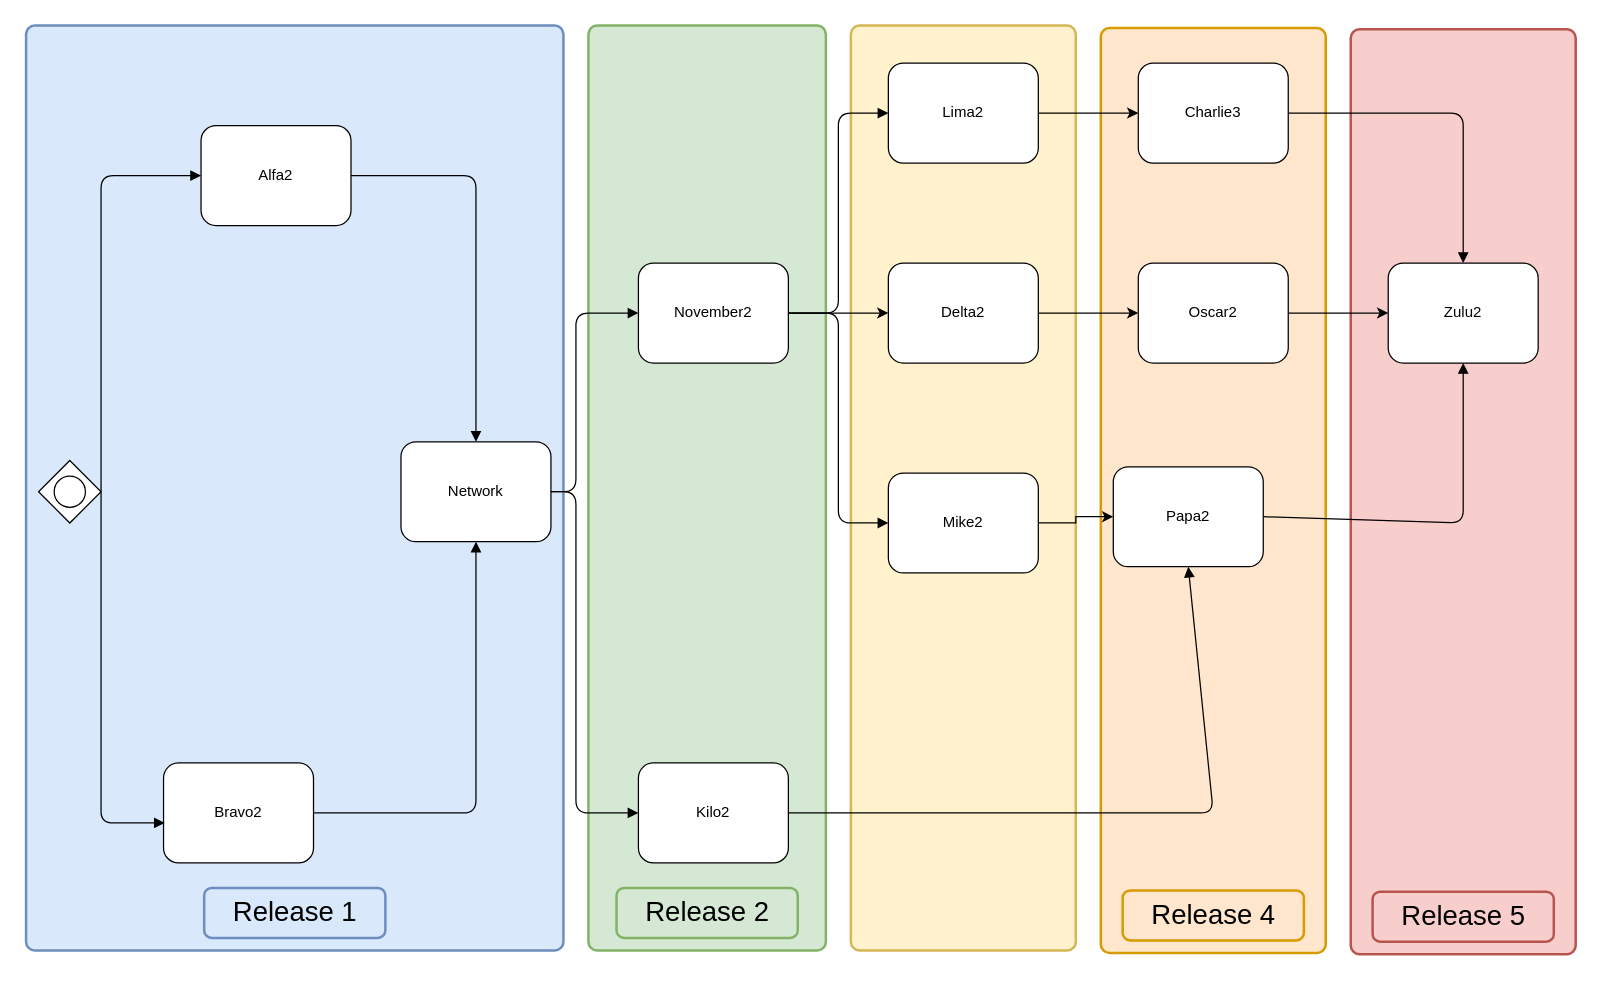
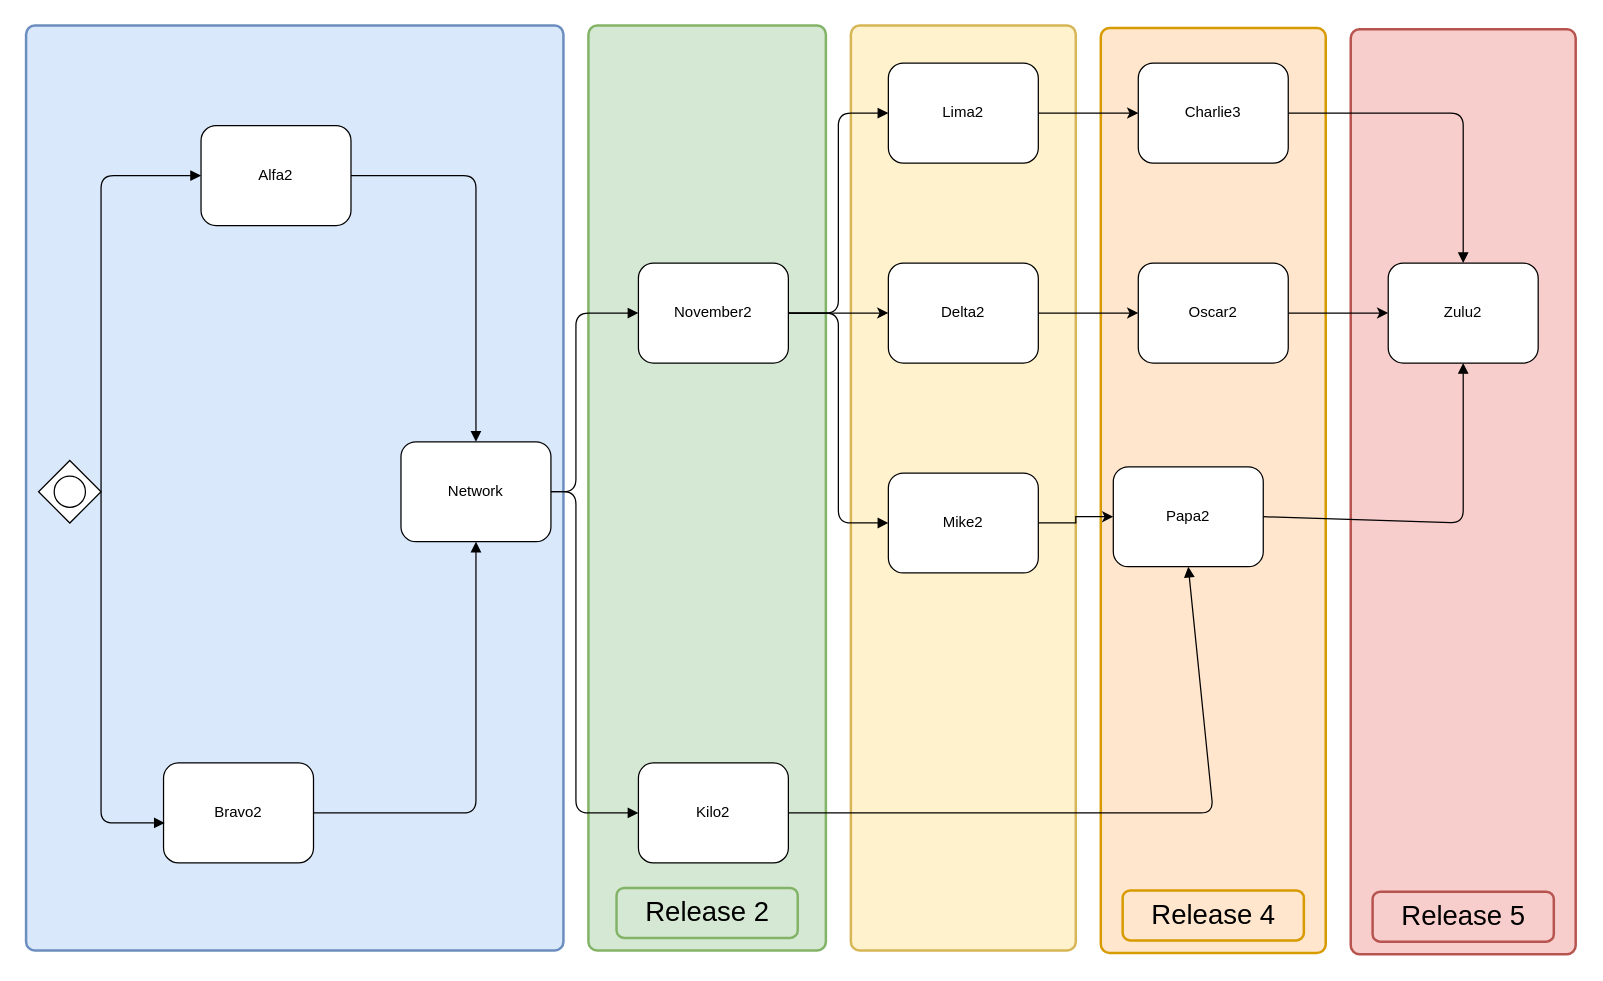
node "Release 1": removed
